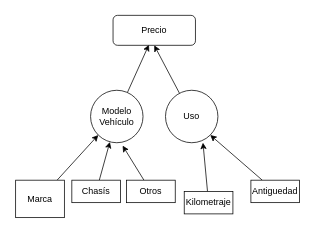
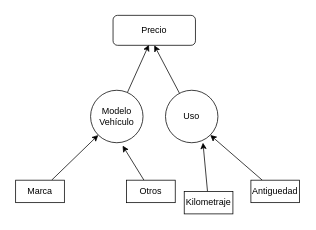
edge "Chasís" -> "Modelo Vehículo": removed
node "Chasís": removed
node "Marca": size 49x38 -> 49x23
